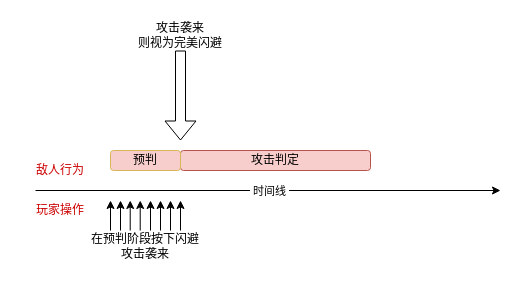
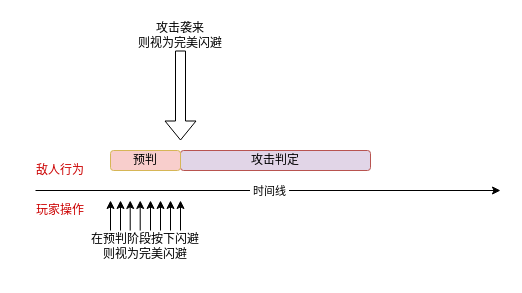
node "攻击判定": fillcolor #f8cecc -> #e1d5e7
node "在预判阶段按下闪避 攻击袭来": label "在预判阶段按下闪避 攻击袭来" -> "在预判阶段按下闪避 则视为完美闪避"
